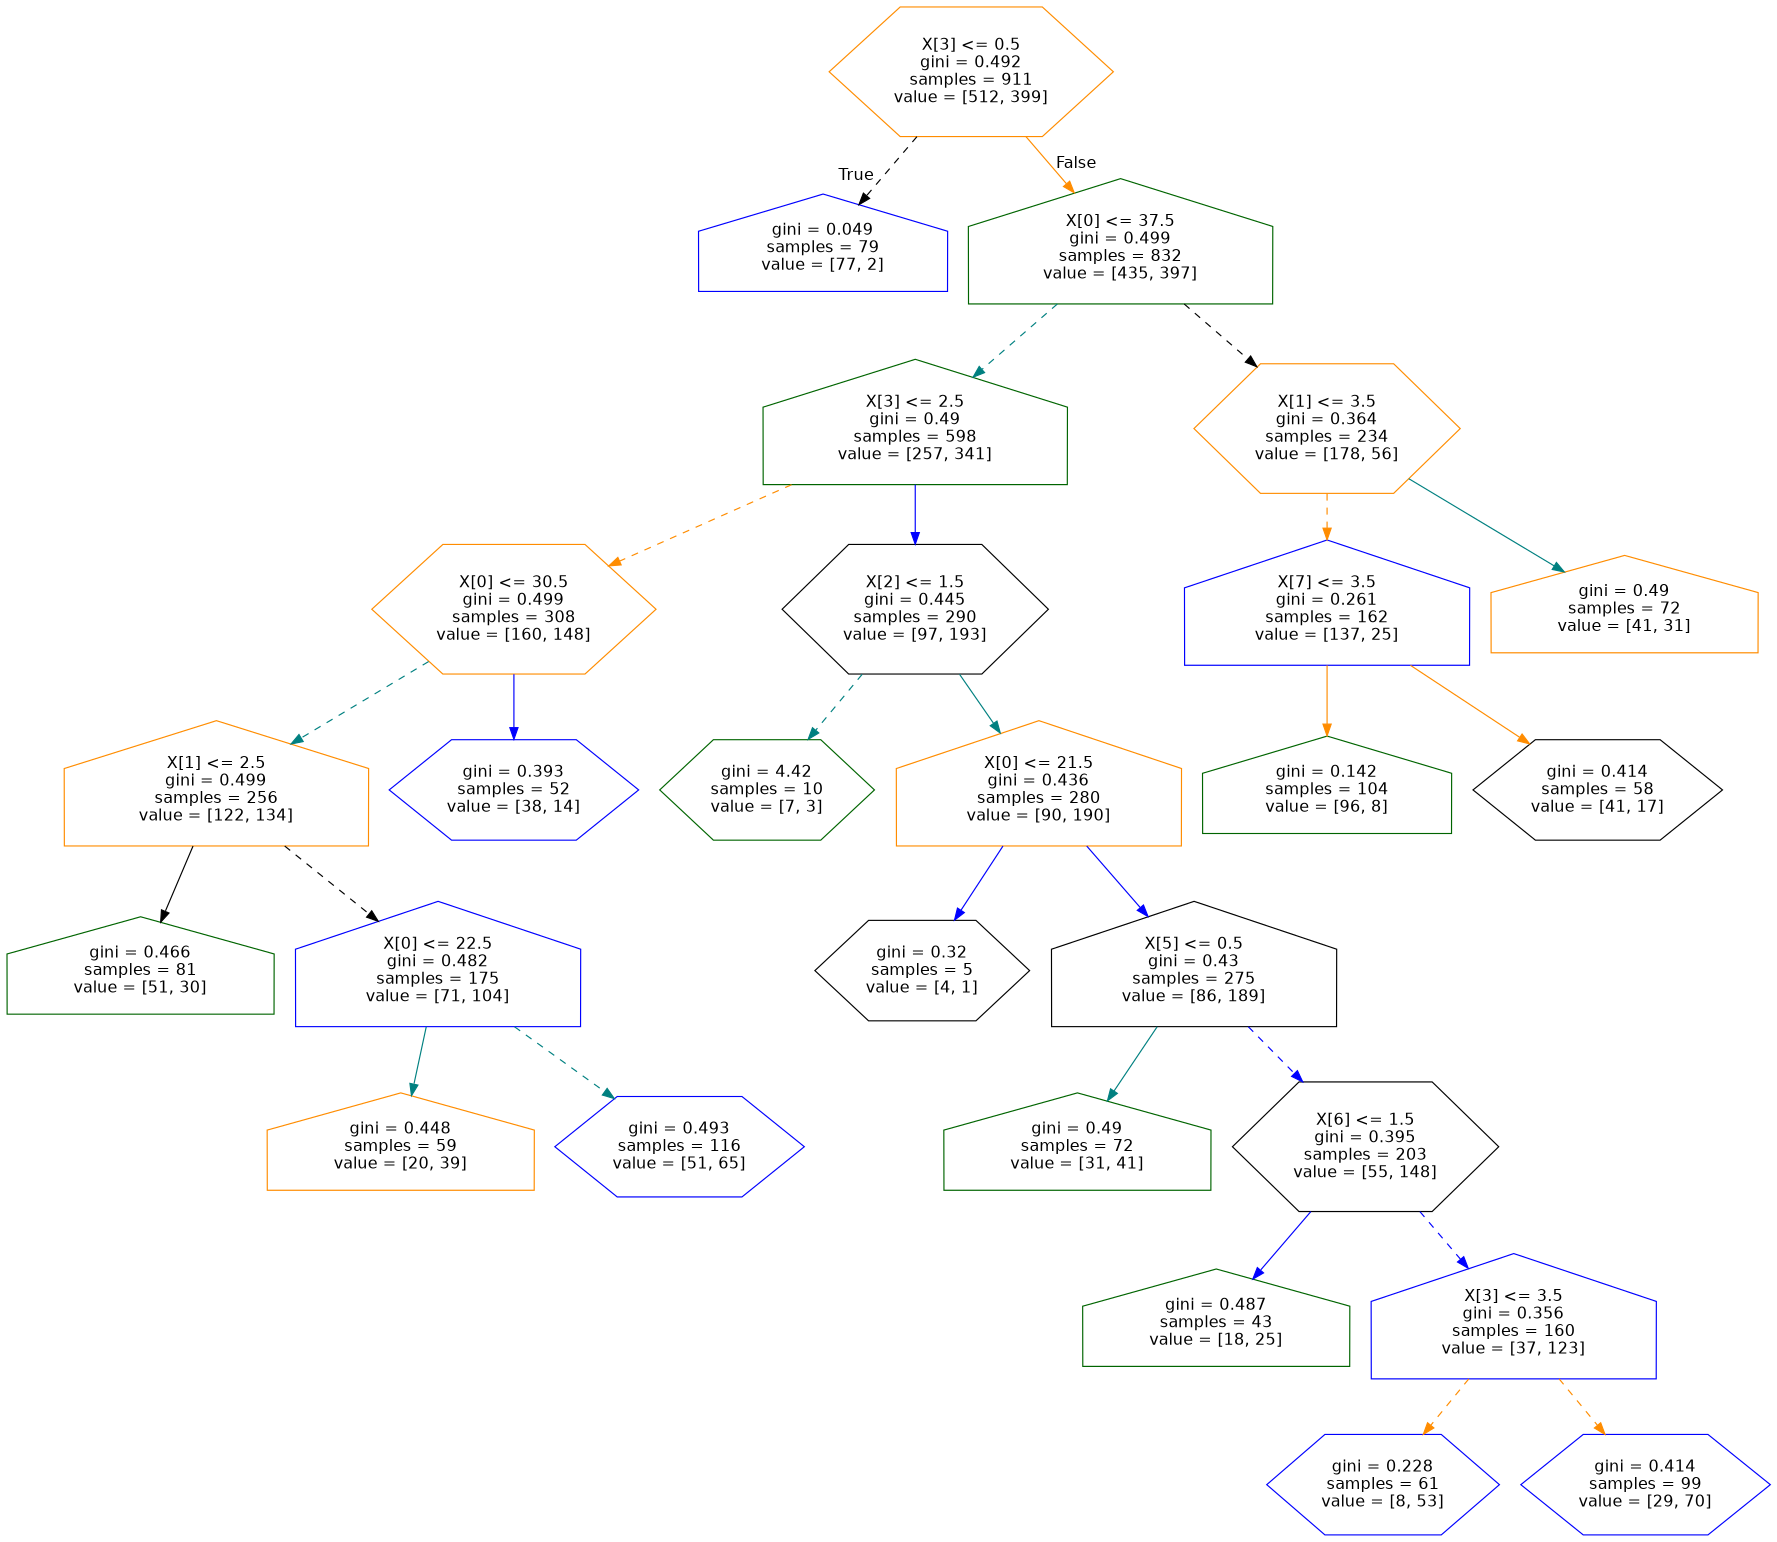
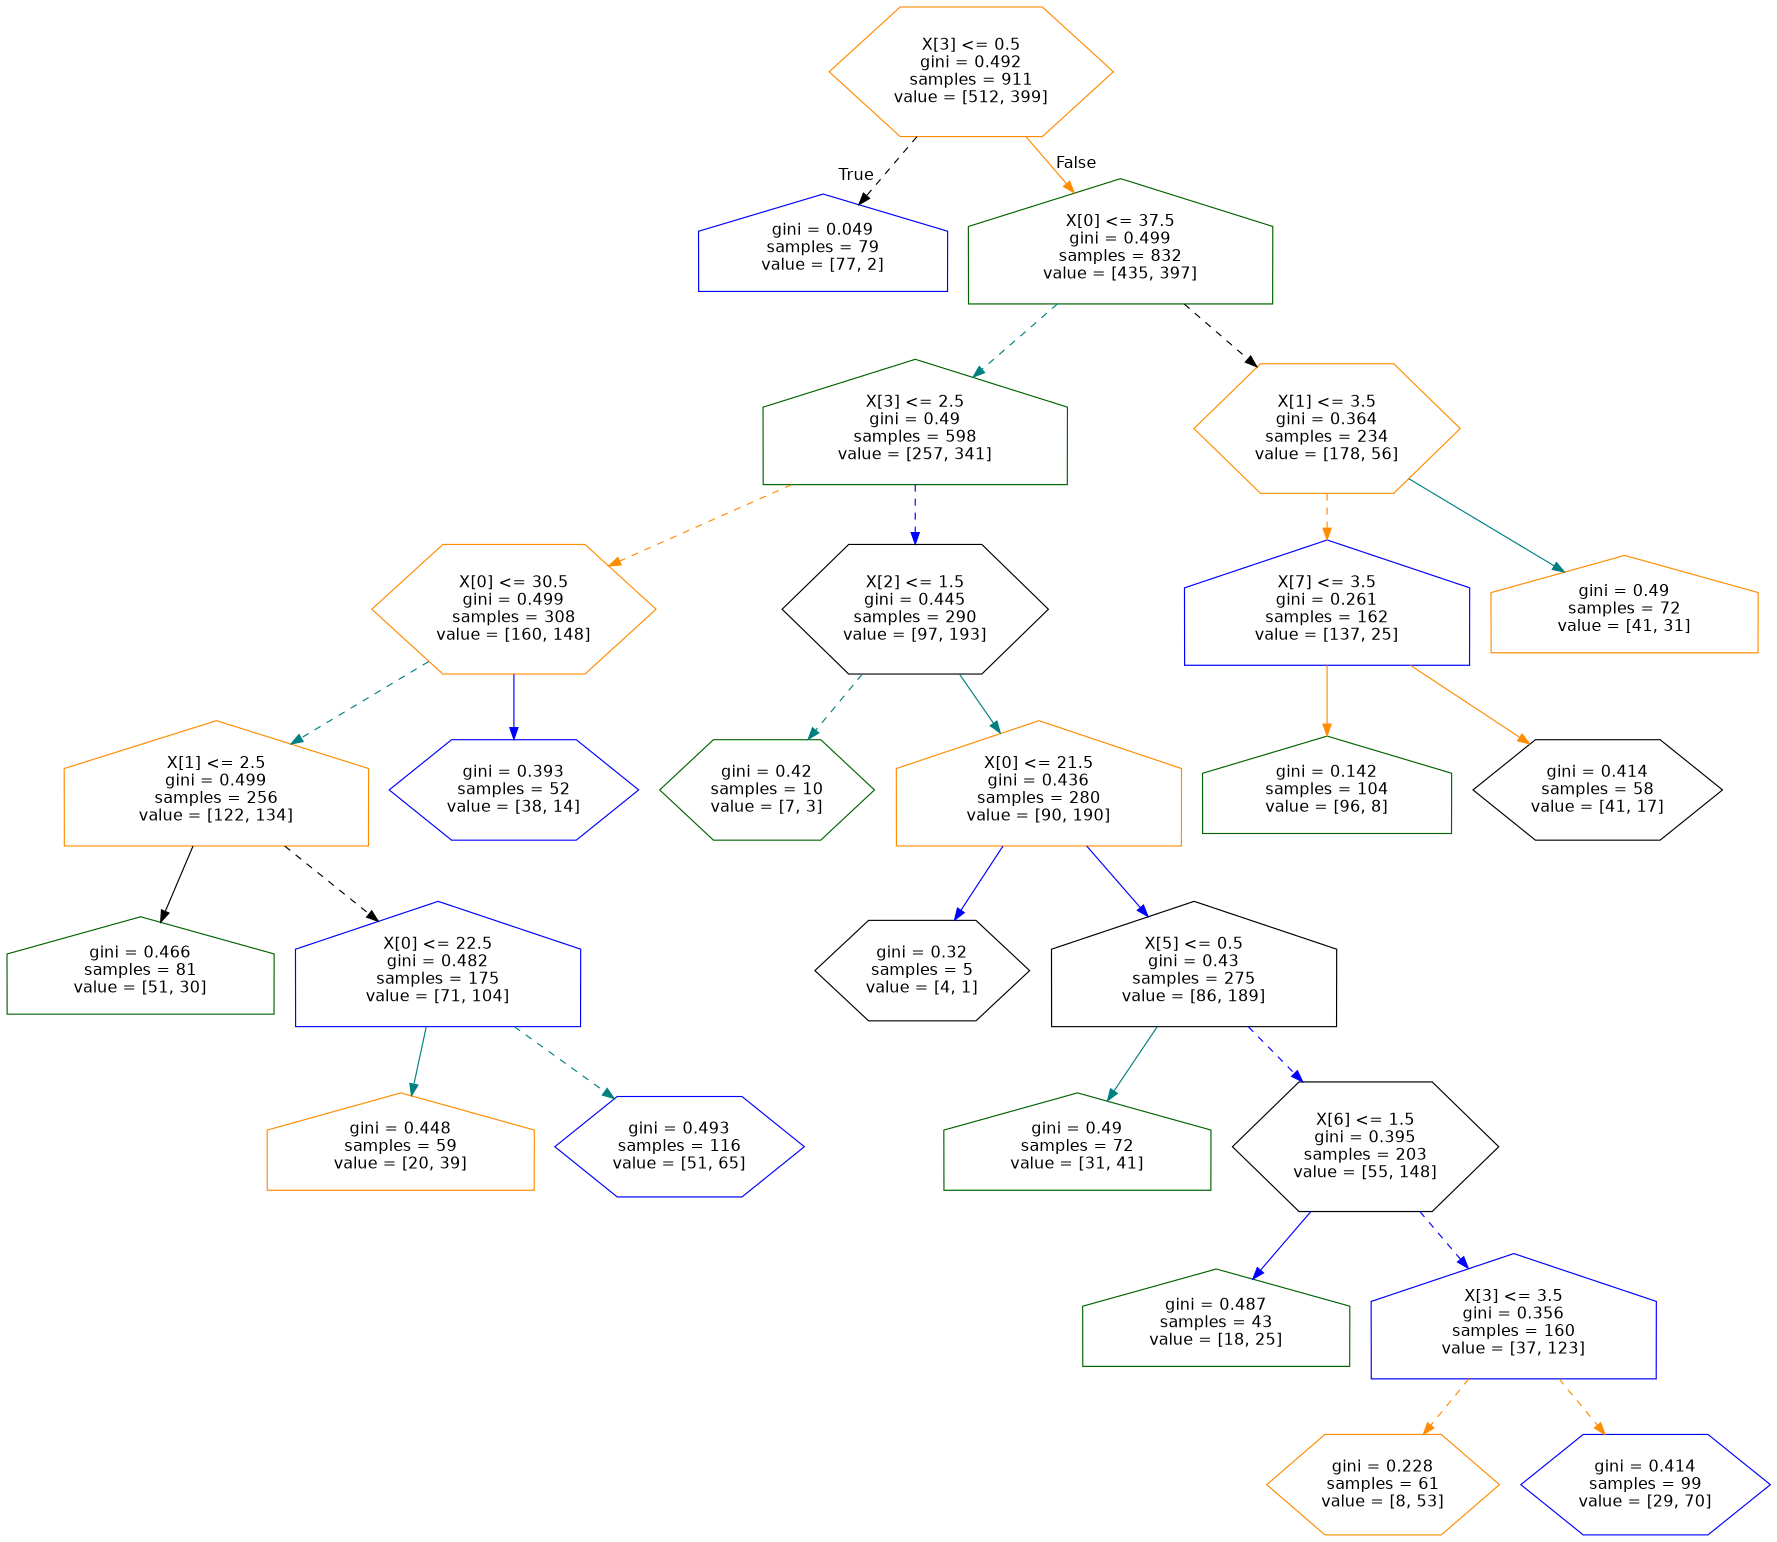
edge "X[3] <= 2.5 gini = 0.49 samples = 598 value = [257, 341]" -> "X[2] <= 1.5 gini = 0.445 samples = 290 value = [97, 193]": style solid -> dashed
node "gini = 4.42 samples = 10 value = [7, 3]": label "gini = 4.42 samples = 10 value = [7, 3]" -> "gini = 0.42 samples = 10 value = [7, 3]"
node "gini = 0.228 samples = 61 value = [8, 53]": color blue -> darkorange
